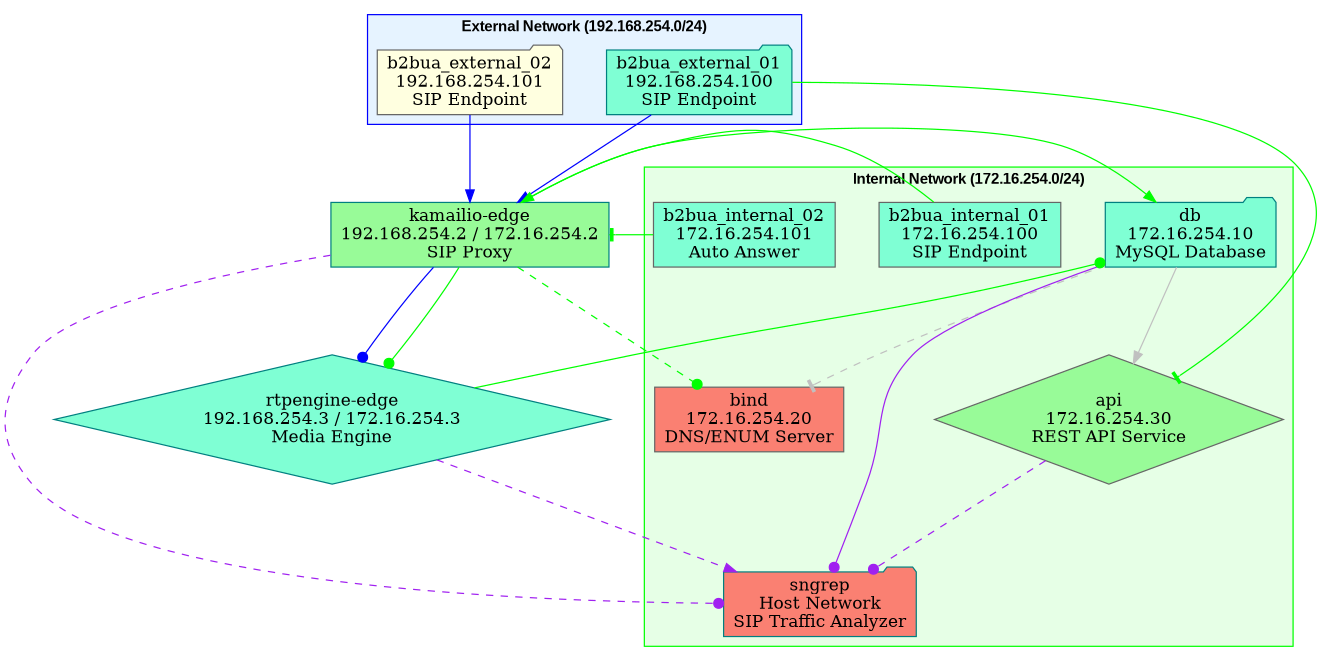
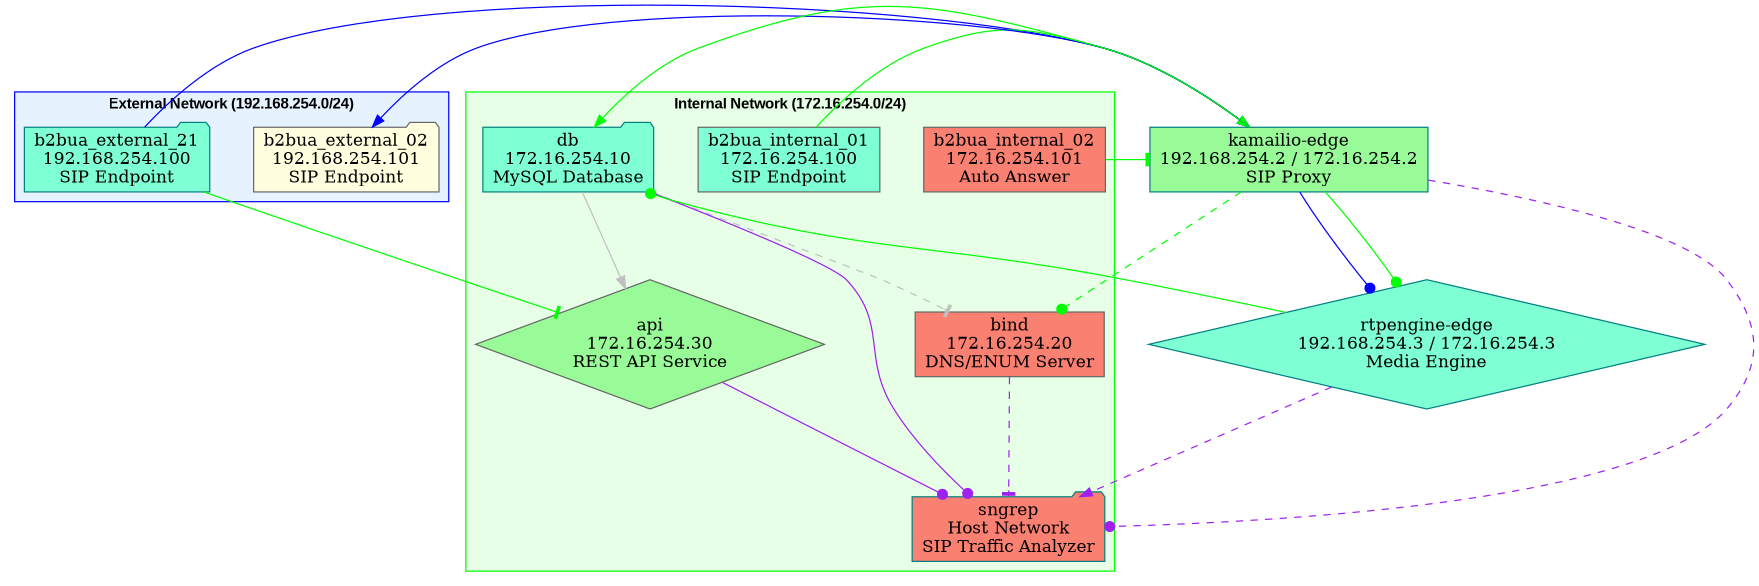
node "b2bua_external_01 192.168.254.100 SIP Endpoint": label "b2bua_external_01 192.168.254.100 SIP Endpoint" -> "b2bua_external_21 192.168.254.100 SIP Endpoint"
edge "b2bua_external_02 192.168.254.101 SIP Endpoint" -> "kamailio-edge 192.168.254.2 / 172.16.254.2 SIP Proxy": reversed
node "b2bua_internal_02 172.16.254.101 Auto Answer": fillcolor aquamarine -> salmon
edge "bind 172.16.254.20 DNS/ENUM Server" -> "sngrep Host Network SIP Traffic Analyzer": added
edge "api 172.16.254.30 REST API Service" -> "sngrep Host Network SIP Traffic Analyzer": style dashed -> solid
